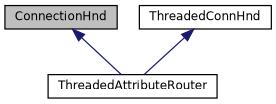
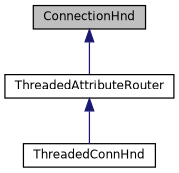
edge "ThreadedAttributeRouter" -> "ThreadedConnHnd": reversed
